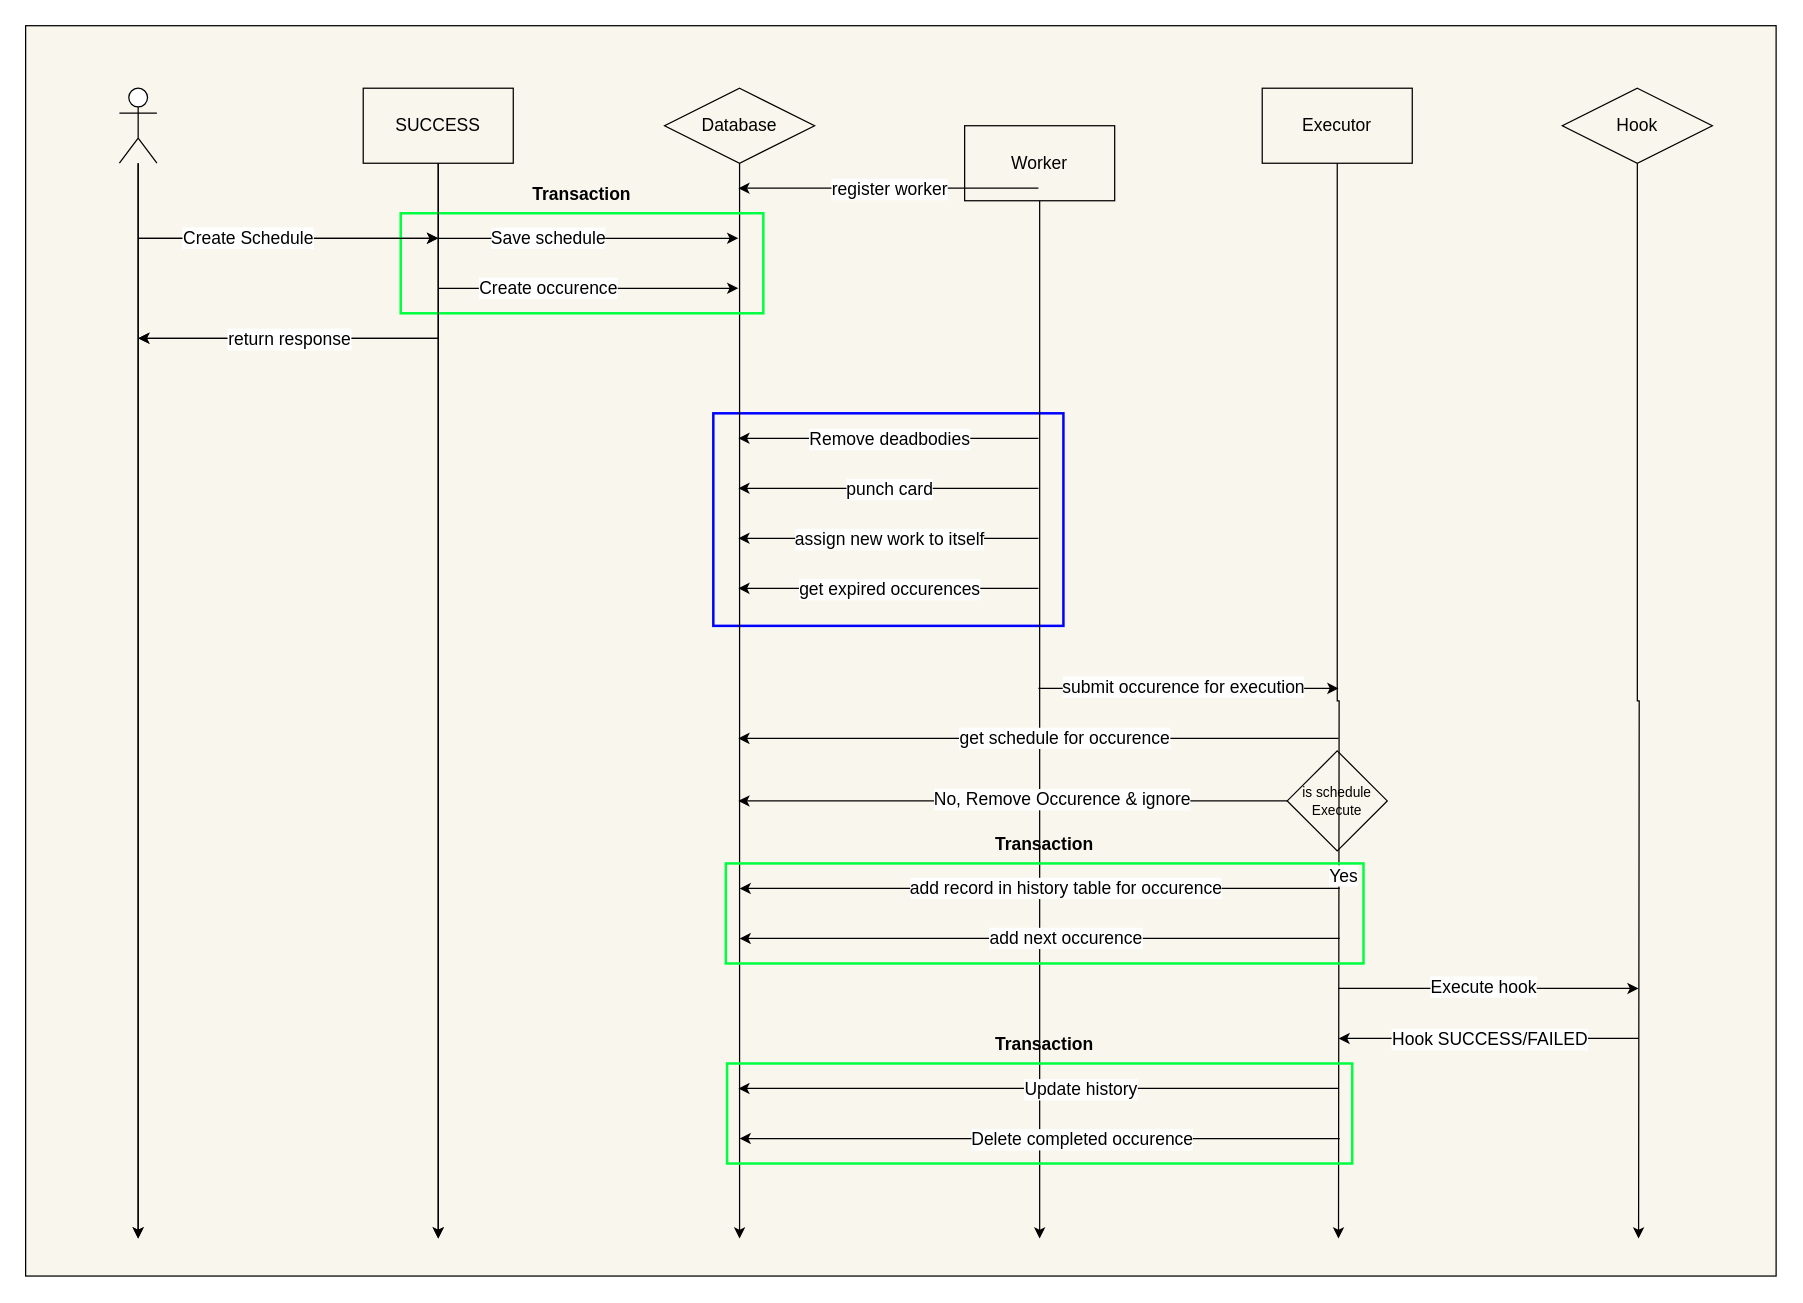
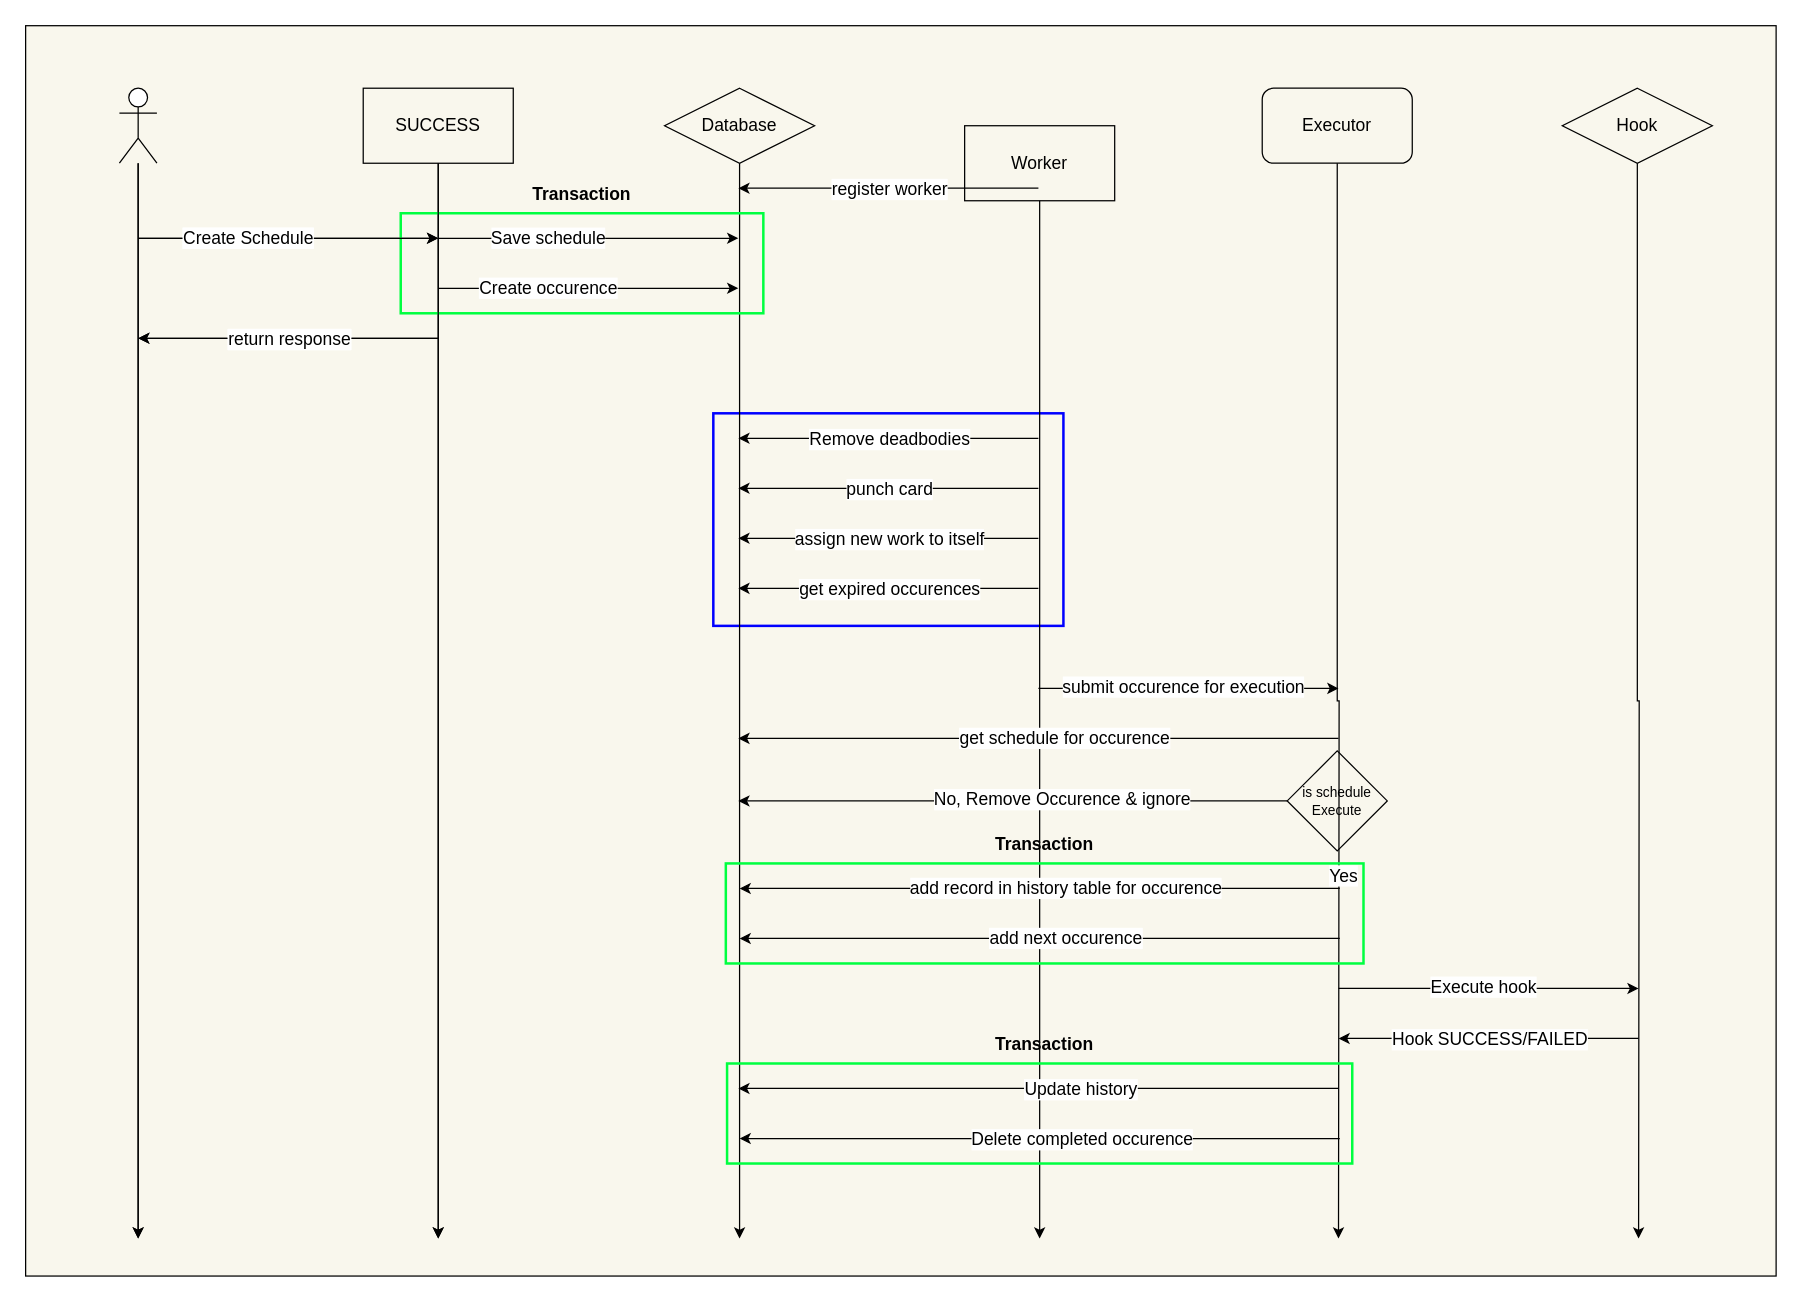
node "Executor": shape rectangle -> rounded rectangle
